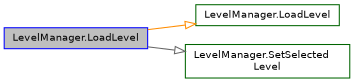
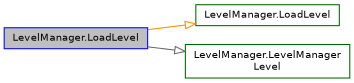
node "LevelManager.SetSelected Level": label "LevelManager.SetSelected Level" -> "LevelManager.LevelManager Level"
